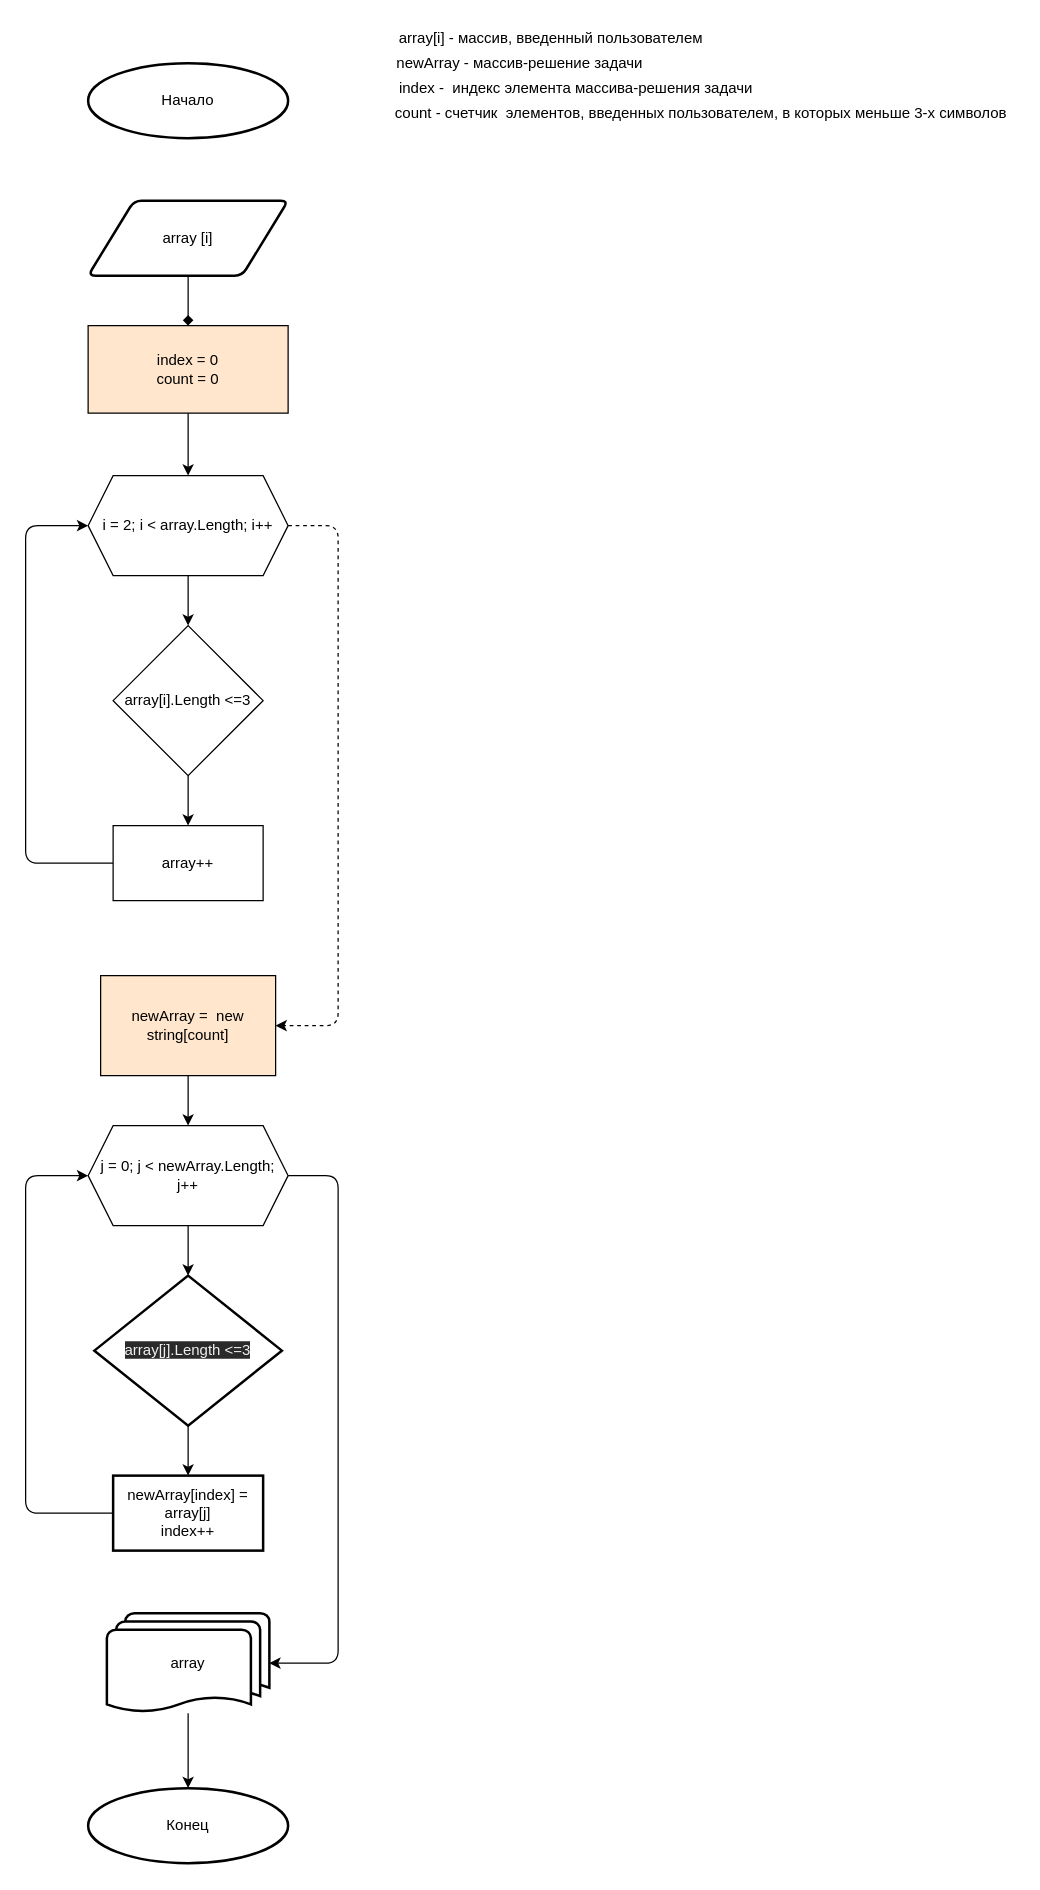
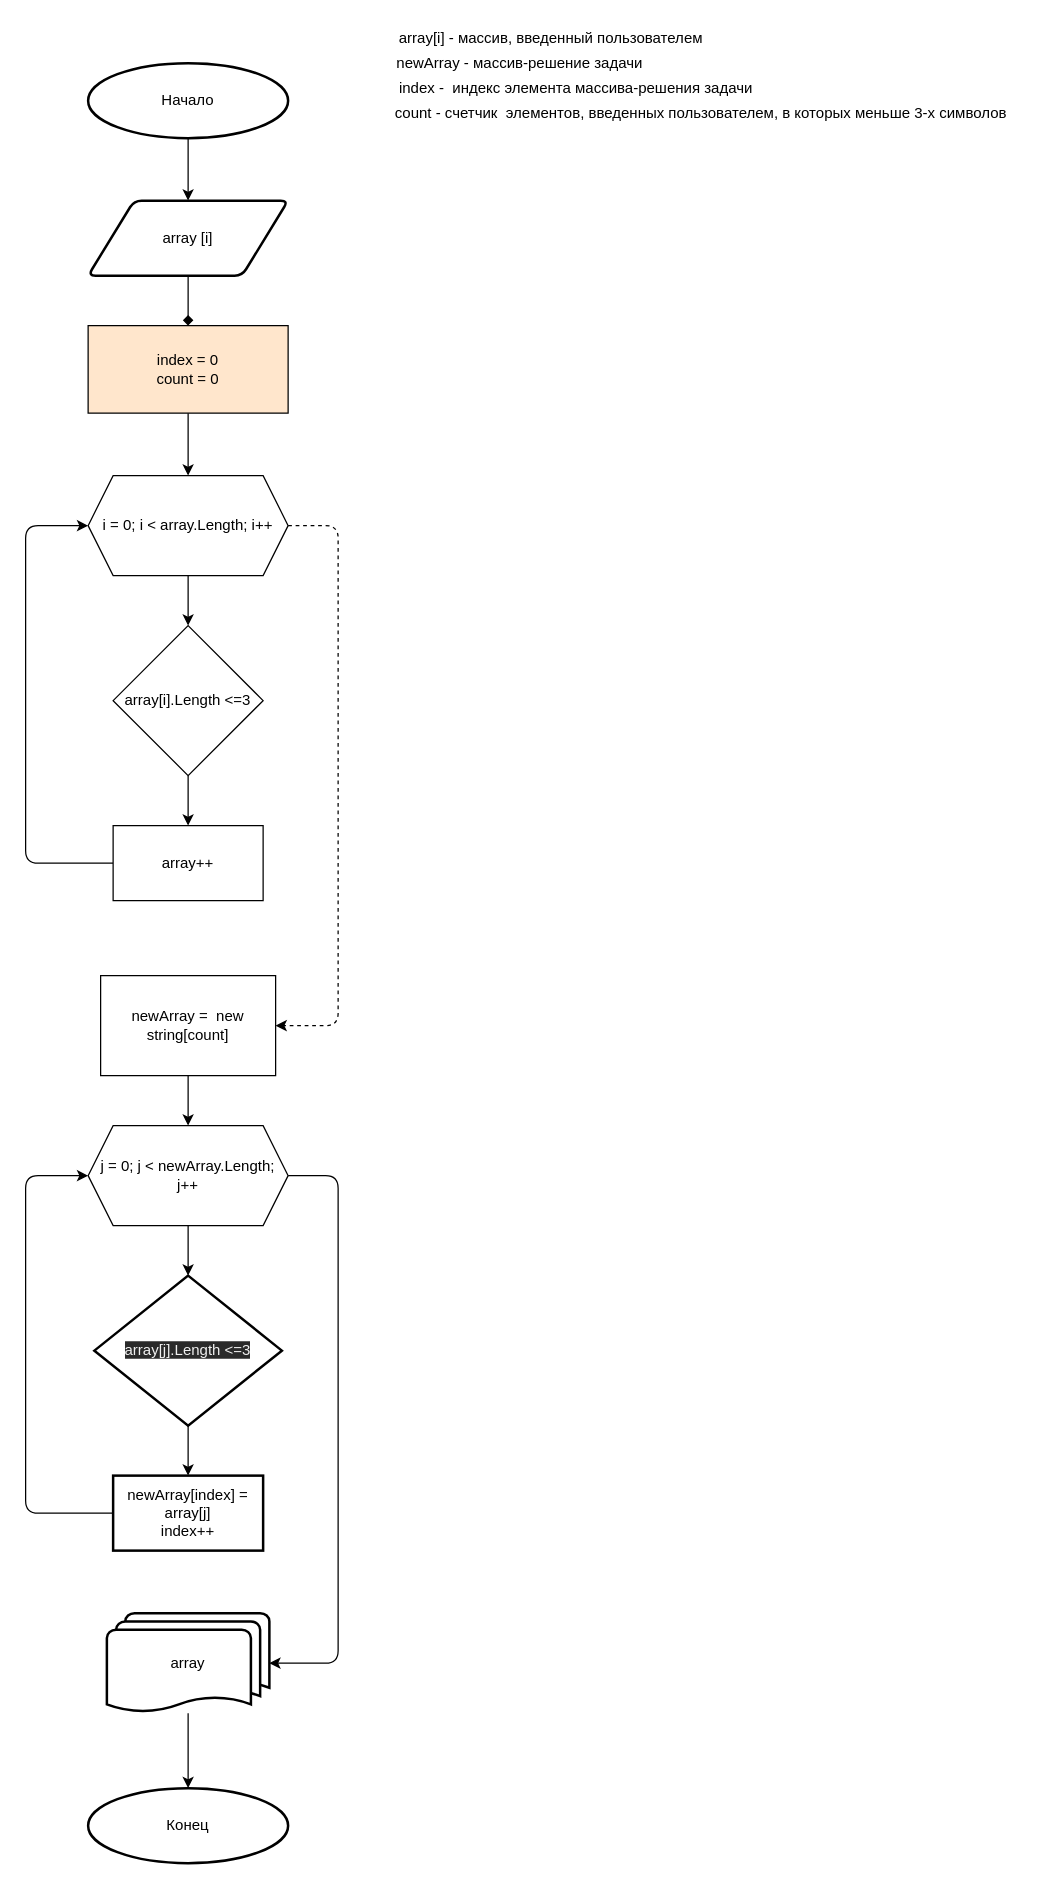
edge "Начало" -> "array [i]": added
node "i = 2; i < array.Length; i++": label "i = 2; i < array.Length; i++" -> "i = 0; i < array.Length; i++"
node "newArray = new string[count]": fillcolor #ffe6cc -> #ffffff
